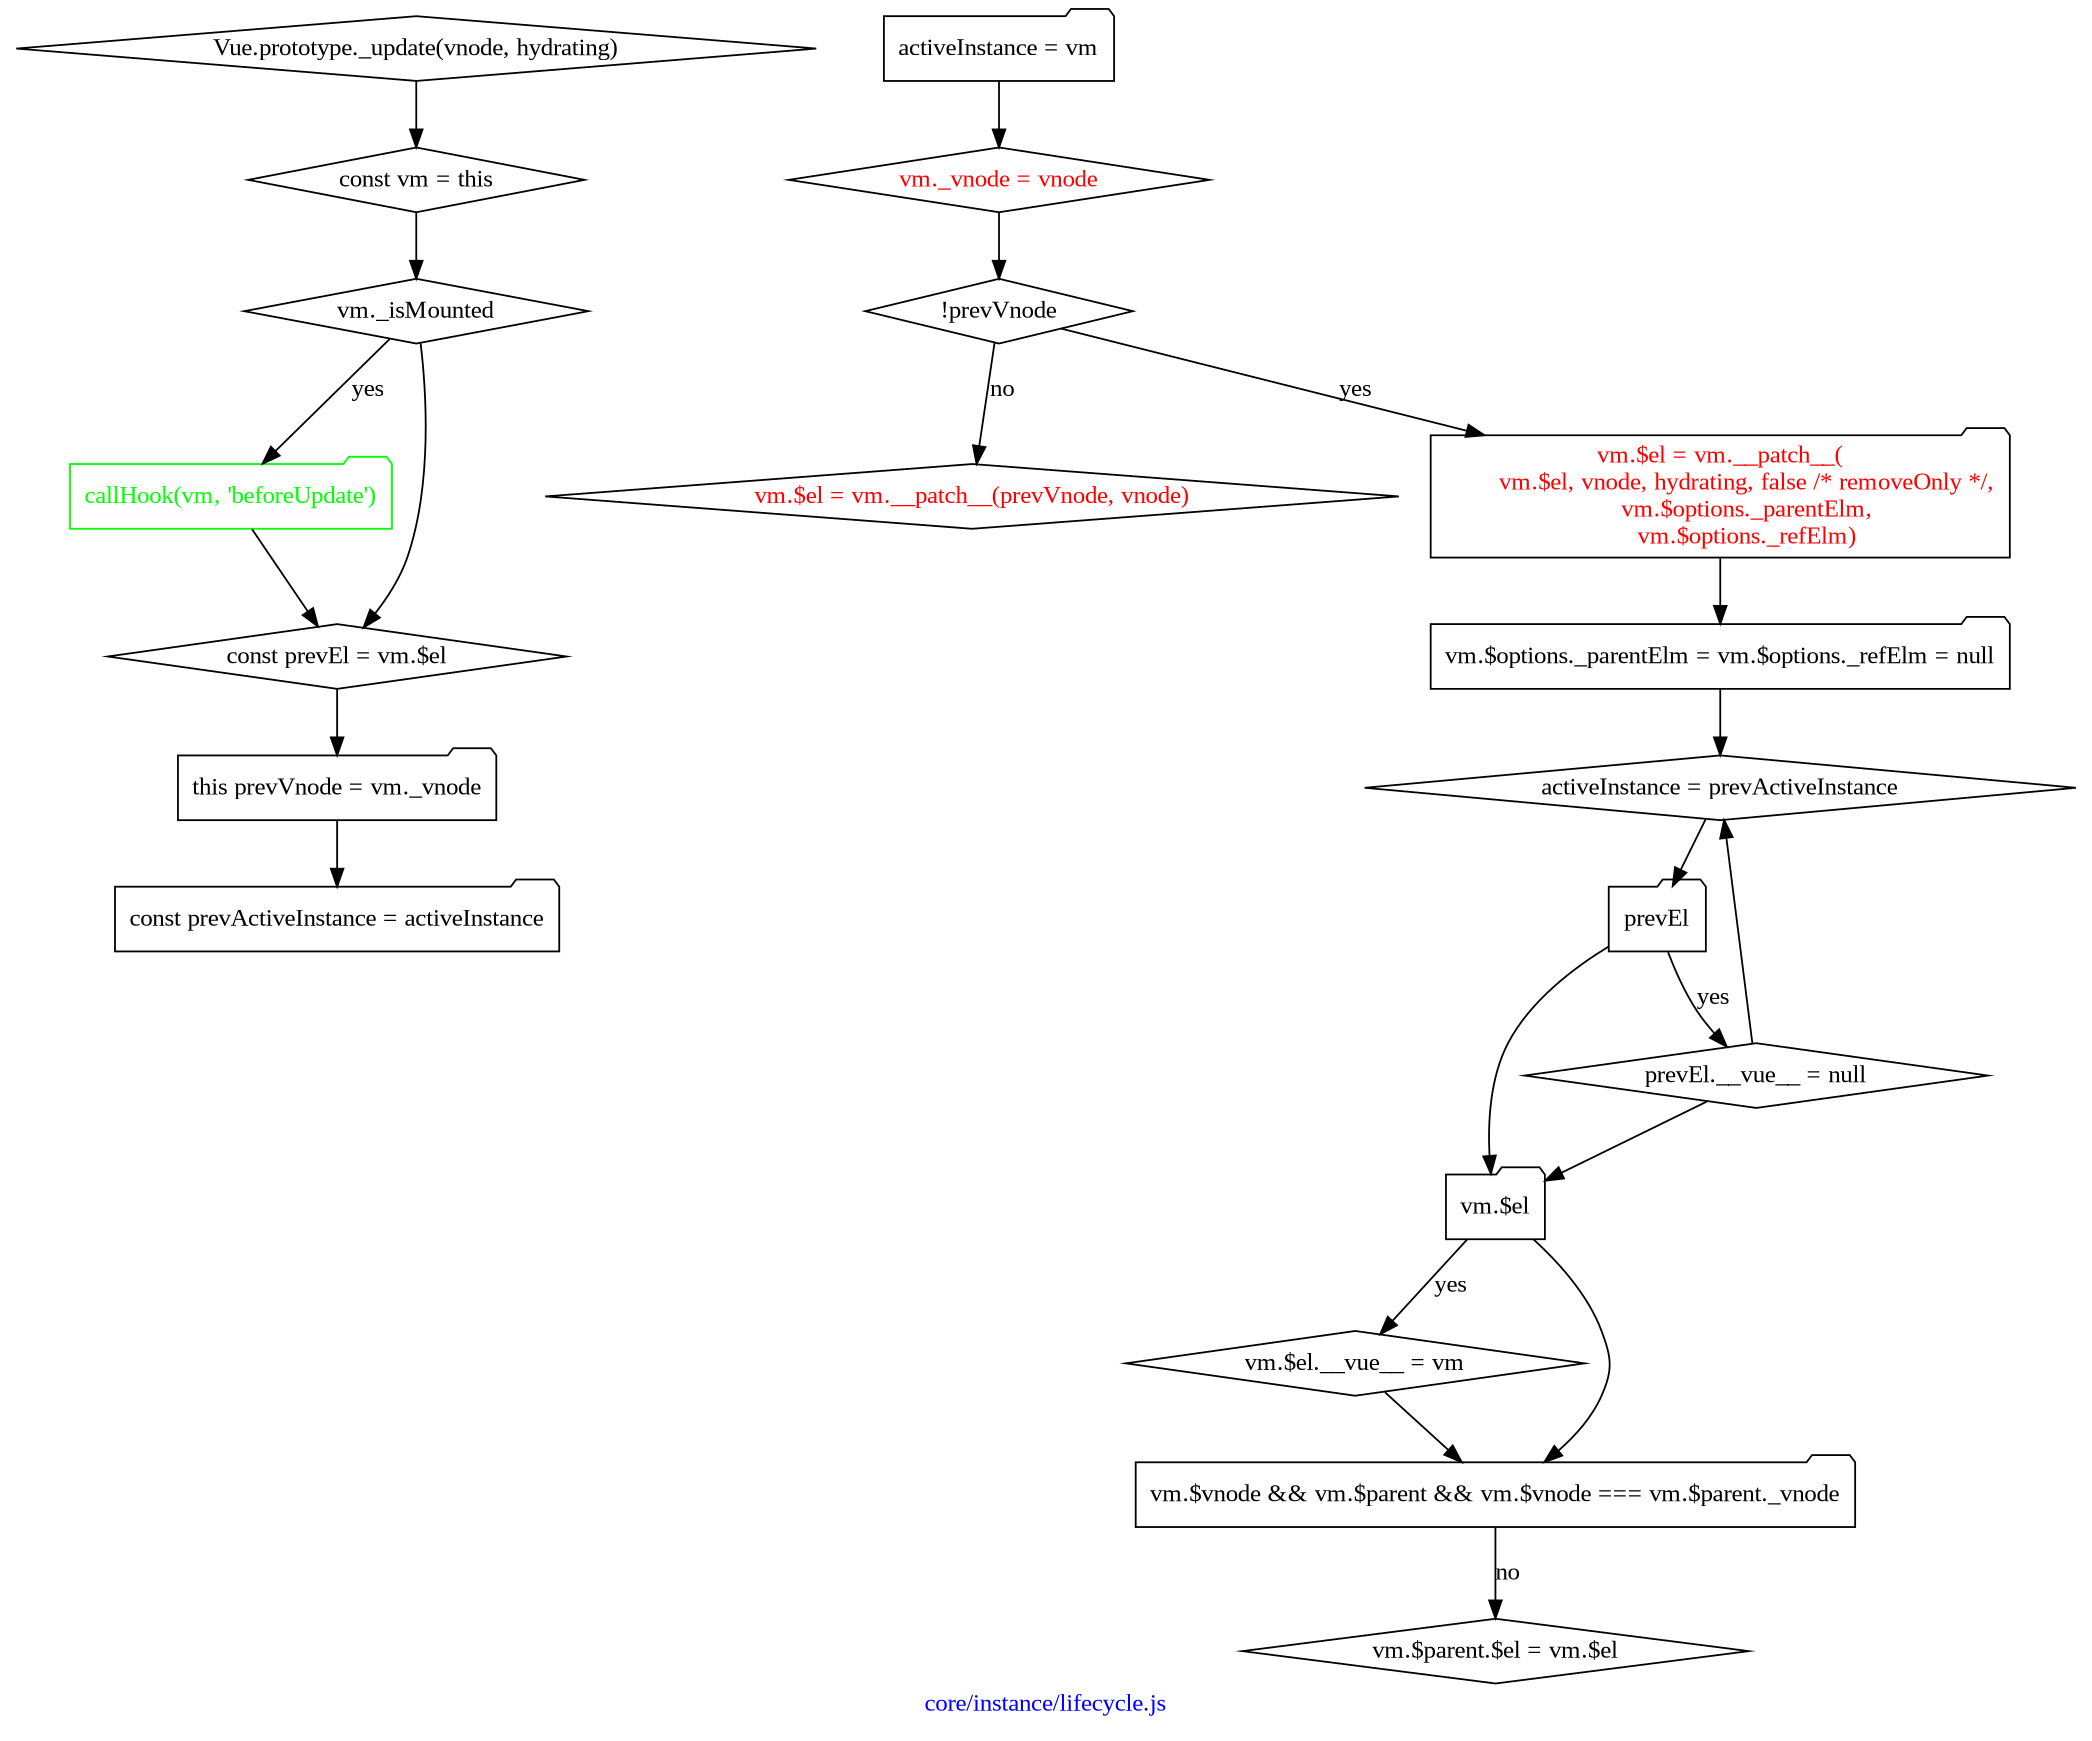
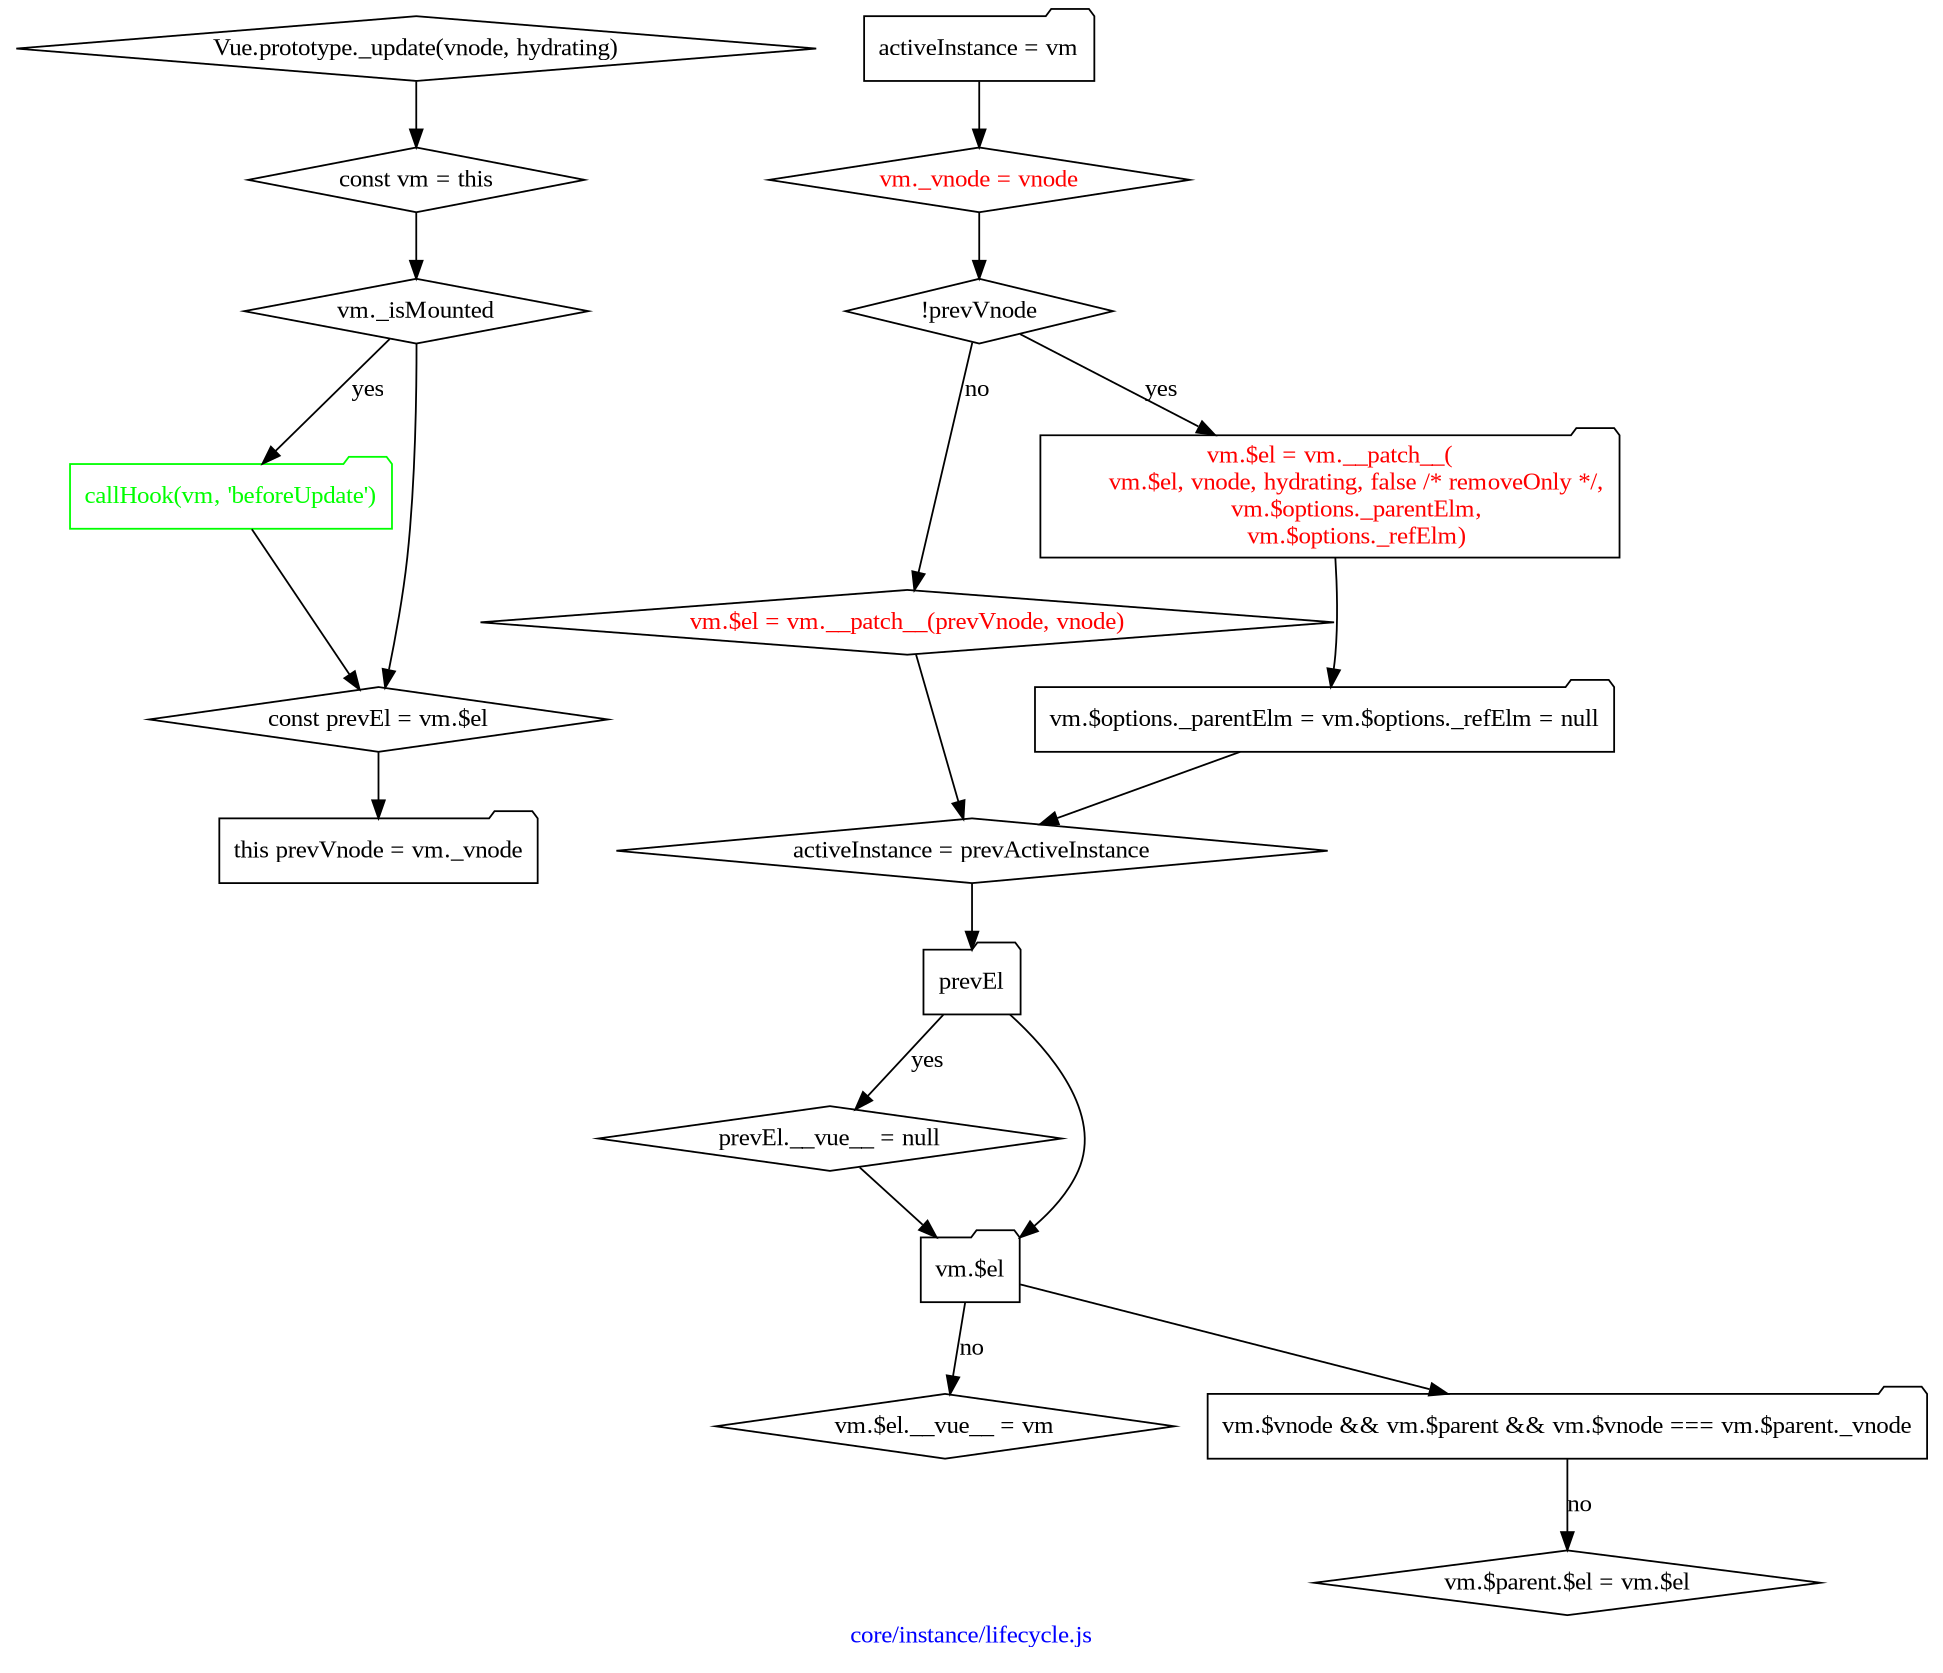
node "const prevActiveInstance = activeInstance": removed
edge "prevEl.__vue__ = null" -> "activeInstance = prevActiveInstance": now "vm.$el = vm.__patch__(prevVnode, vnode)" -> "activeInstance = prevActiveInstance"
edge "vm.$el" -> "vm.$el.__vue__ = vm": label "yes" -> "no"
edge "vm.$el.__vue__ = vm" -> "vm.$vnode && vm.$parent && vm.$vnode === vm.$parent._vnode": removed
